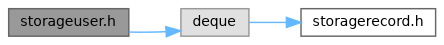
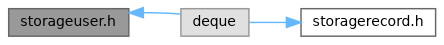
edge "storageuser.h" -> "deque": reversed
